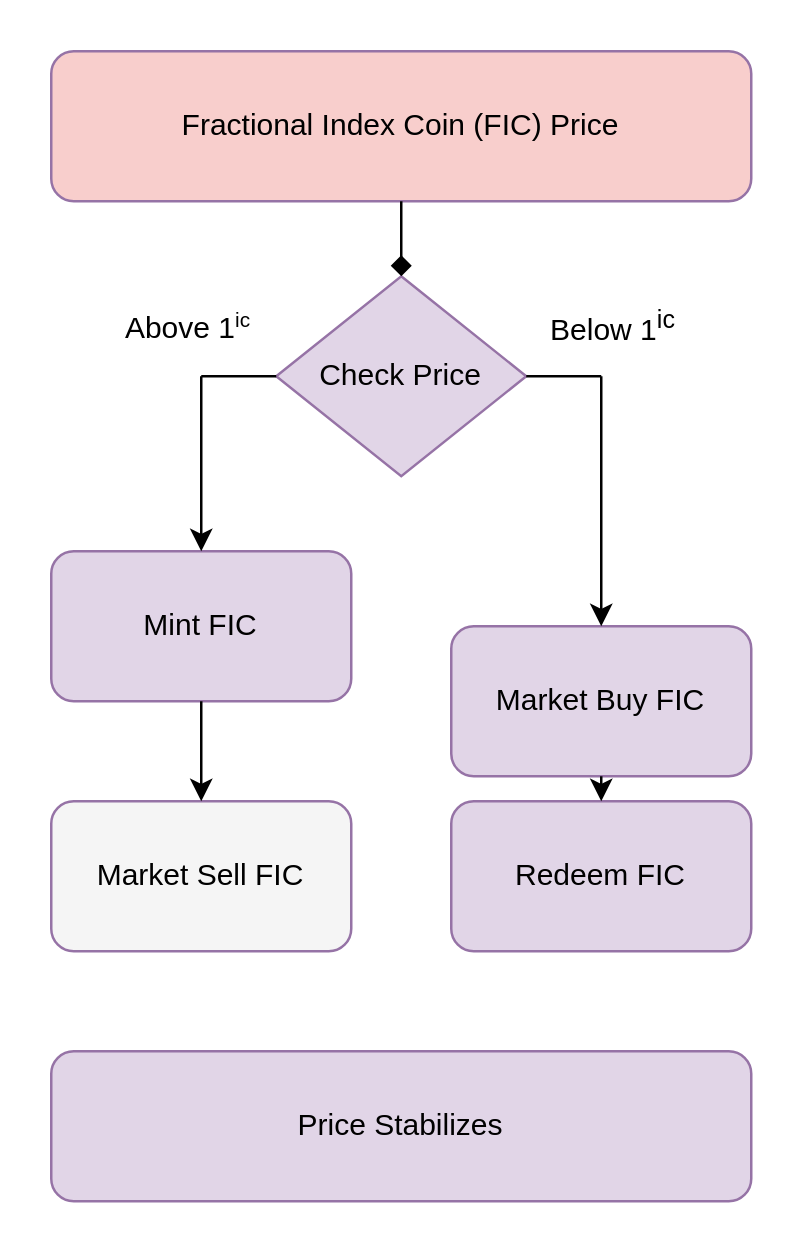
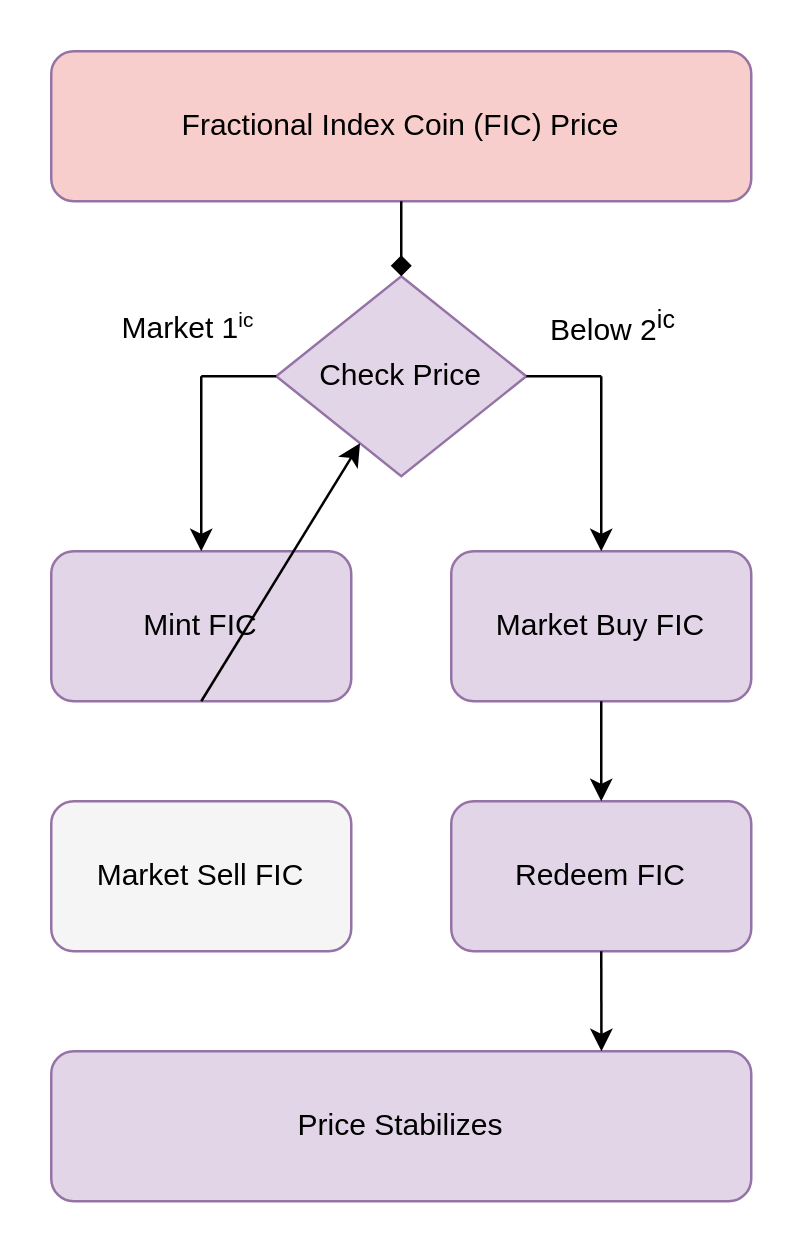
node "Above 1ic": label "Above 1ic" -> "Market 1ic"
node "Below 1ic": label "Below 1ic" -> "Below 2ic"
node "Market Buy FIC": moved (601, 701) -> (601, 626)
edge "Mint FIC" -> "Market Sell FIC": now "Mint FIC" -> "Check Price"
edge "Redeem FIC" -> "Price Stabilizes": added
